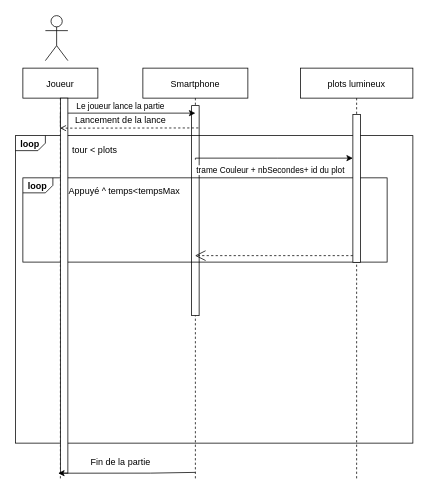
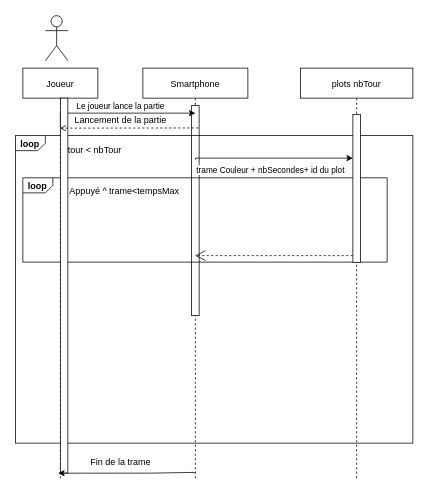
node "plots lumineux": label "plots lumineux" -> "plots nbTour"
node "Lancement de la lance": label "Lancement de la lance" -> "Lancement de la partie"
node "tour < plots": label "tour < plots" -> "tour < nbTour"
node "Appuyé ^ temps<tempsMax": label "Appuyé ^ temps<tempsMax" -> "Appuyé ^ trame<tempsMax"
node "Fin de la partie": label "Fin de la partie" -> "Fin de la trame"
